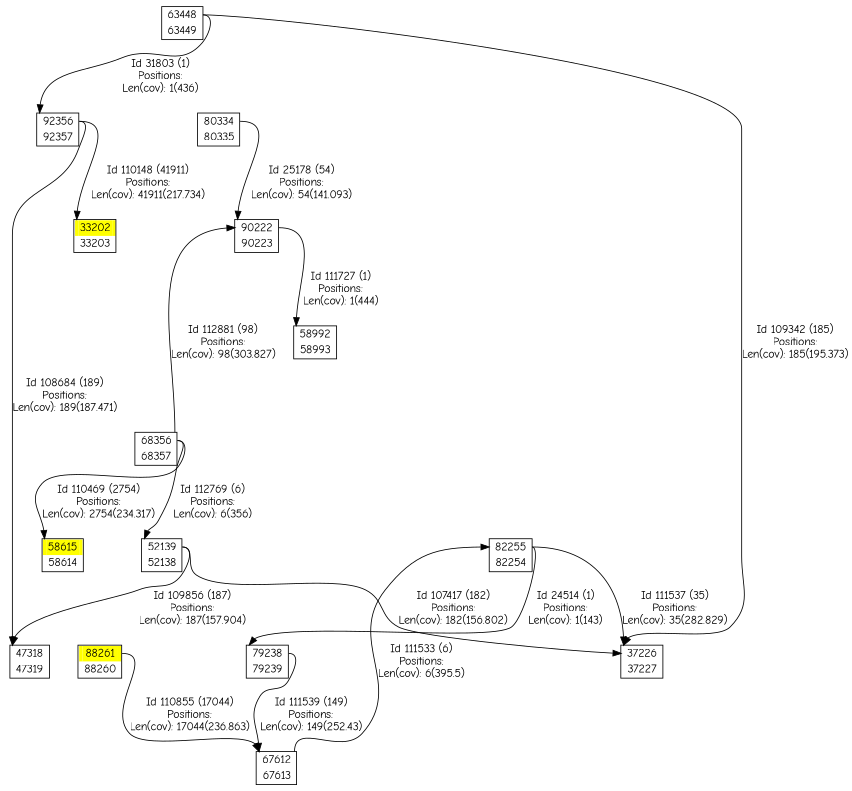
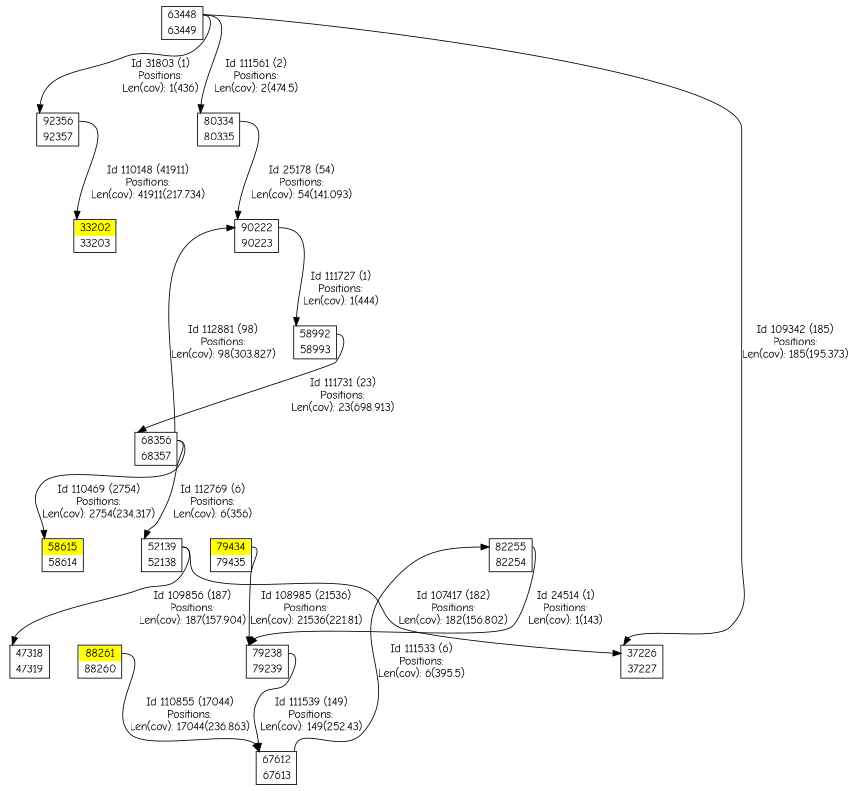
edge "63448" -> "80334": added, label "Id 111561 (2) Positions: Len(cov): 2(474.5)"
edge "92356" -> "47318": removed, label "Id 108684 (189) Positions: Len(cov): 189(187.471)"
edge "58992" -> "68356": added, label "Id 111731 (23) Positions: Len(cov): 23(698.913)"
node "79434": added
edge "82255" -> "37226": removed, label "Id 111537 (35) Positions: Len(cov): 35(282.829)"
